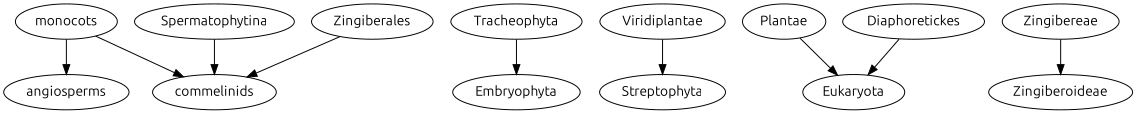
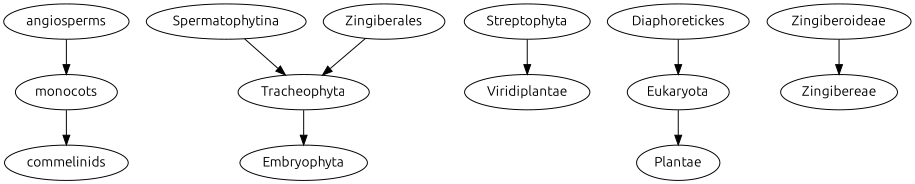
edge "monocots" -> "angiosperms": reversed
edge "Spermatophytina" -> "commelinids": now "Spermatophytina" -> "Tracheophyta"
edge "Viridiplantae" -> "Streptophyta": reversed
edge "Zingibereae" -> "Zingiberoideae": reversed
edge "Plantae" -> "Eukaryota": reversed
edge "Zingiberales" -> "commelinids": now "Zingiberales" -> "Tracheophyta"
